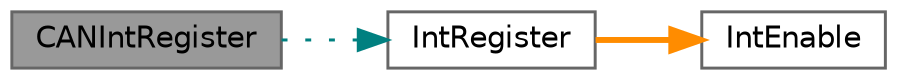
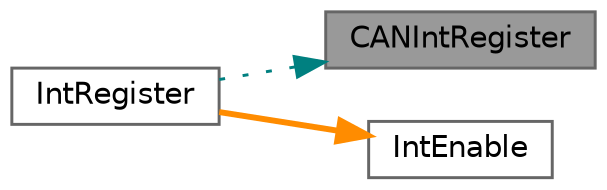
edge "CANIntRegister" -> "IntRegister": reversed
